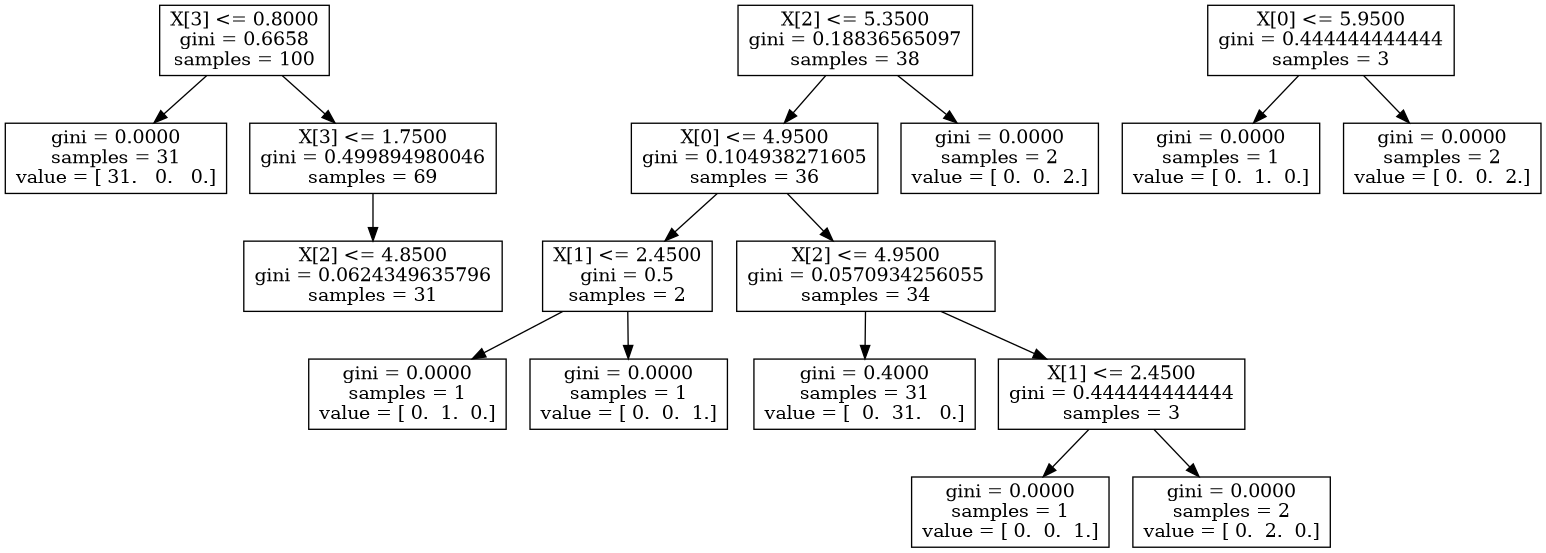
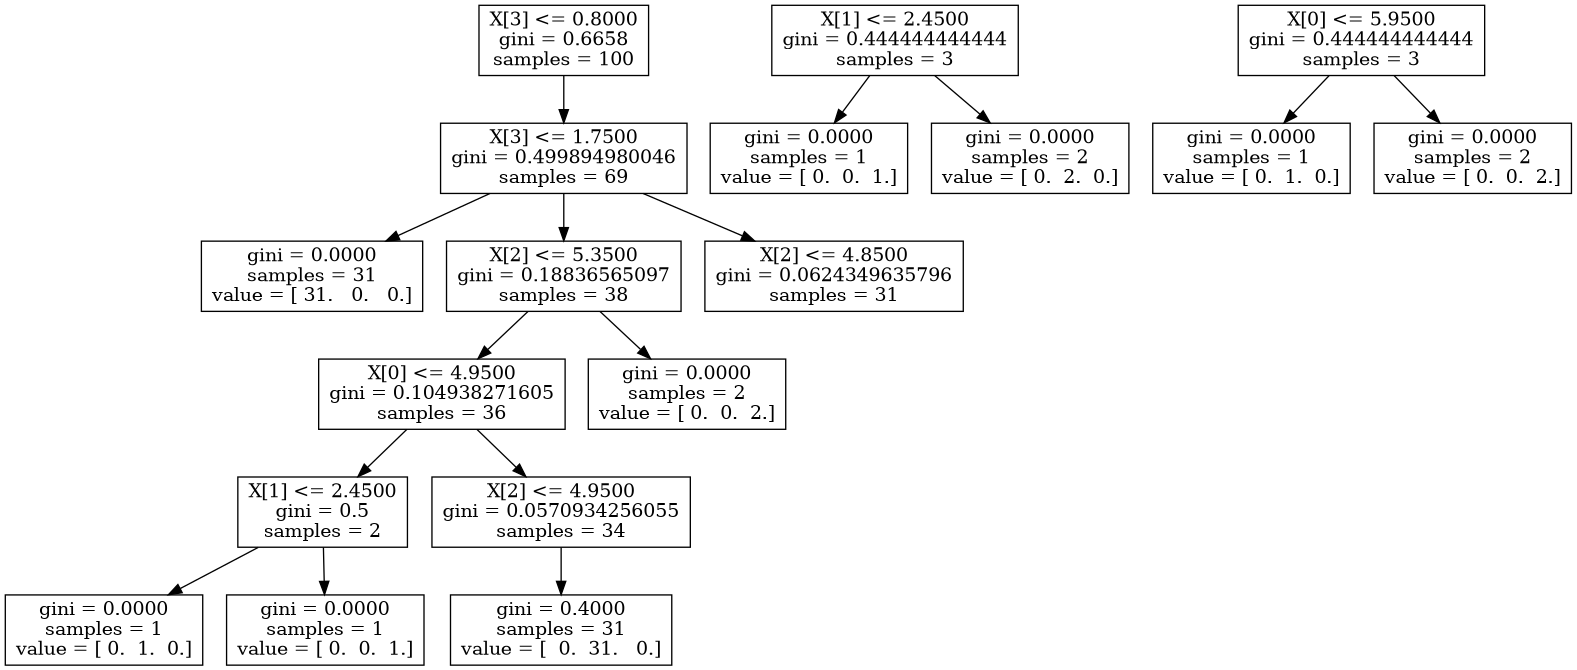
edge "X[3] <= 0.8000 gini = 0.6658 samples = 100" -> "gini = 0.0000 samples = 31 value = [ 31.   0.   0.]": now "X[3] <= 1.7500 gini = 0.499894980046 samples = 69" -> "gini = 0.0000 samples = 31 value = [ 31.   0.   0.]"
edge "X[3] <= 1.7500 gini = 0.499894980046 samples = 69" -> "X[2] <= 5.3500 gini = 0.18836565097 samples = 38": added
edge "X[2] <= 4.9500 gini = 0.0570934256055 samples = 34" -> "X[1] <= 2.4500 gini = 0.444444444444 samples = 3": removed
